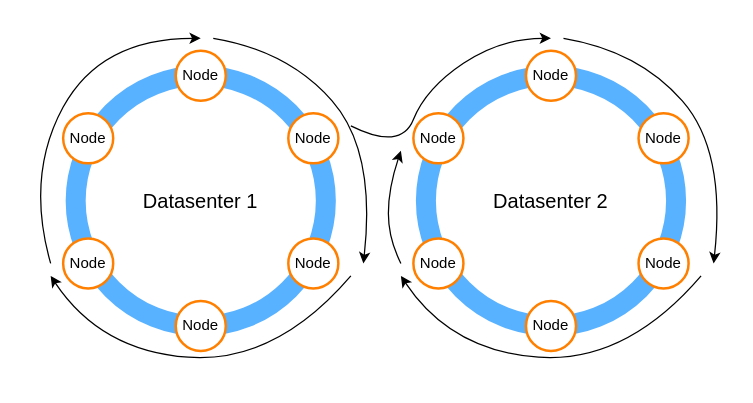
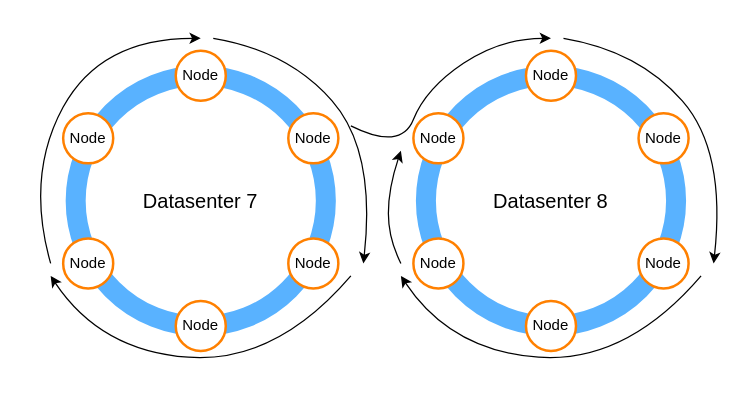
node "Datasenter 1": label "Datasenter 1" -> "Datasenter 7"
node "Datasenter 2": label "Datasenter 2" -> "Datasenter 8"
